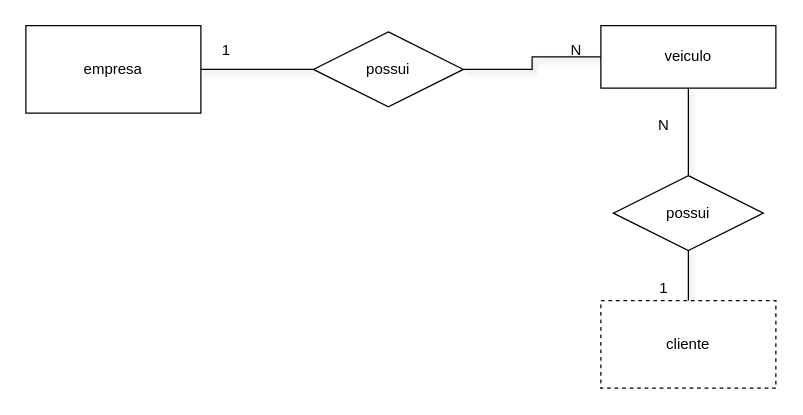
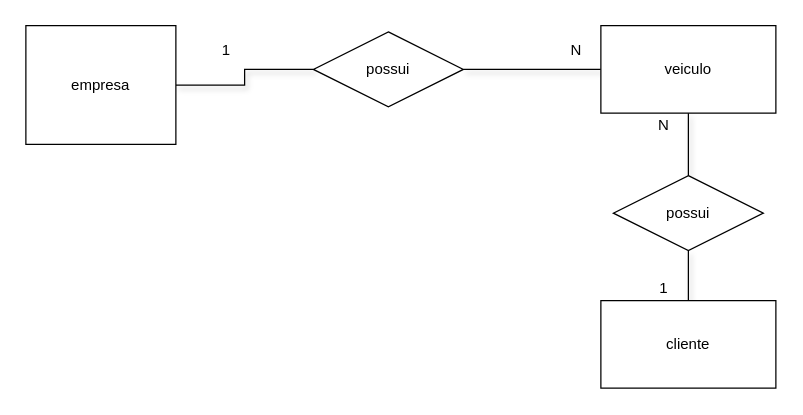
node "veiculo": size 175x63 -> 175x88
node "empresa": size 175x88 -> 150x119
node "cliente": style dashed -> solid
